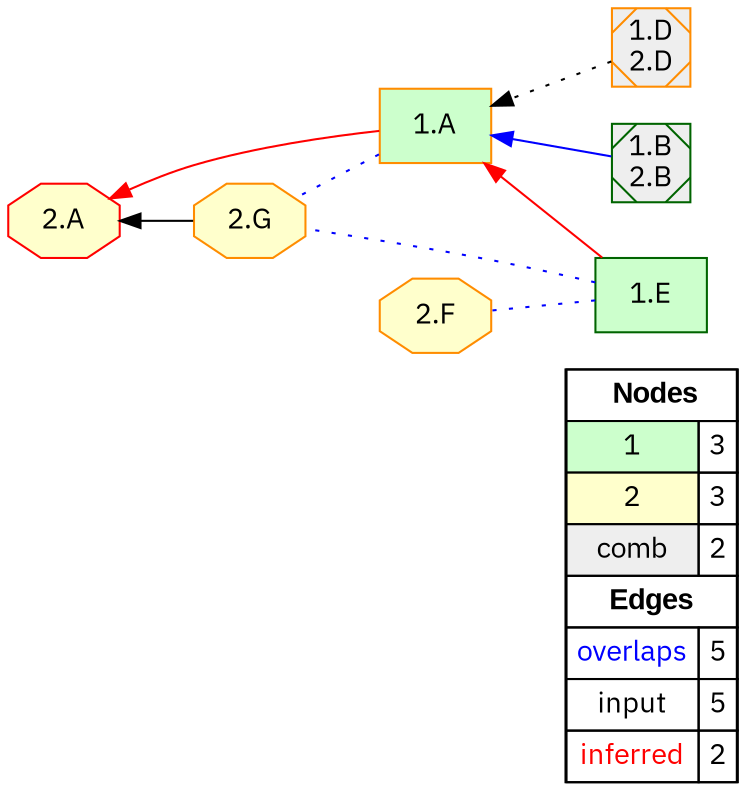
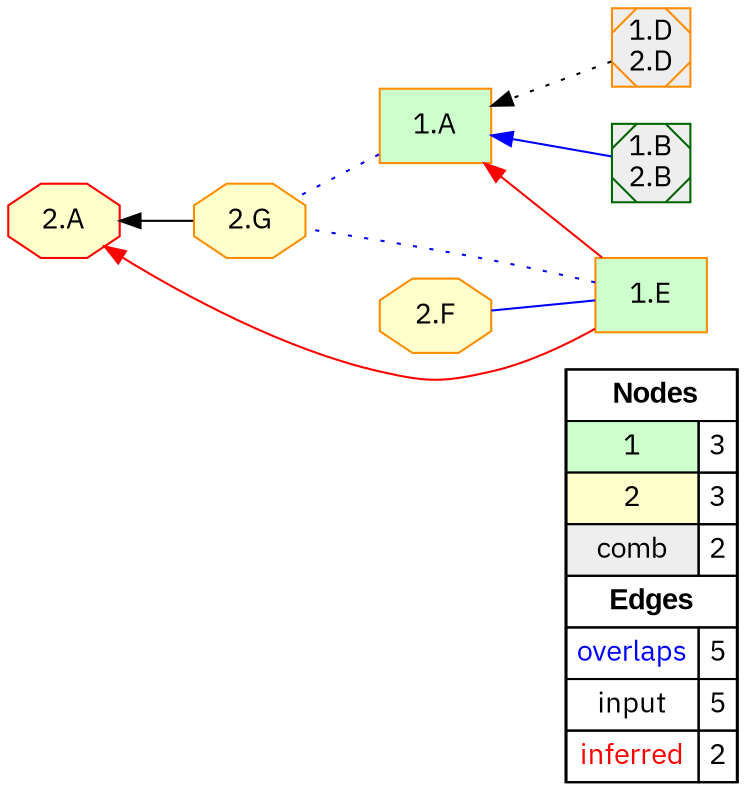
edge "1.A" -> "2.A": now "1.E" -> "2.A"
node "1.E": color darkgreen -> darkorange
edge "1.E" -- "2.F": style dotted -> solid
